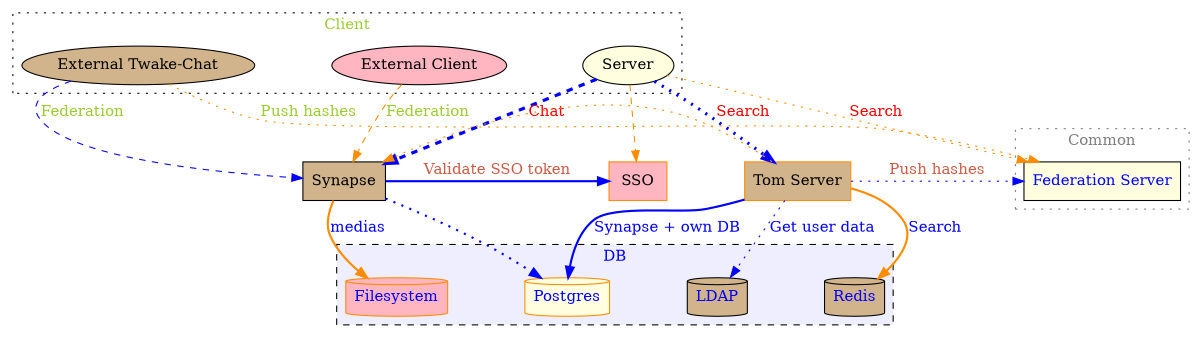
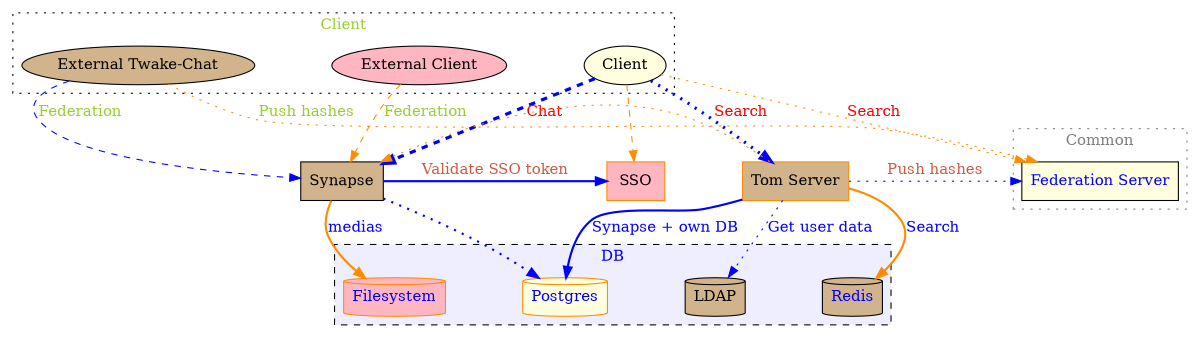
node "Server": label "Server" -> "Client"
node "LDAP": fontcolor blue -> black
